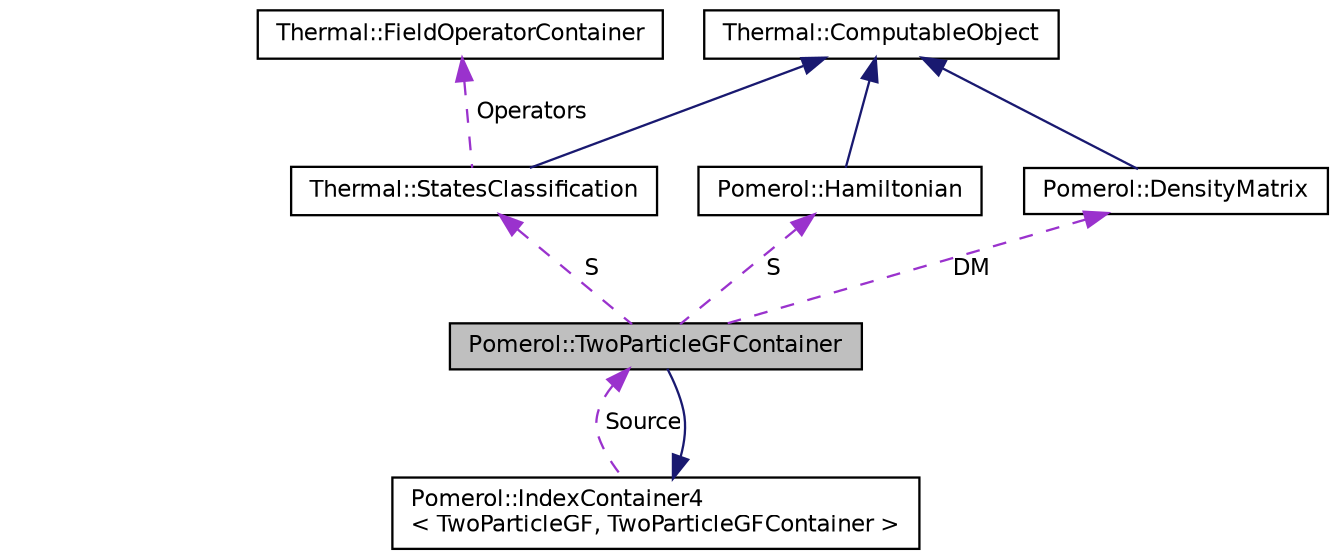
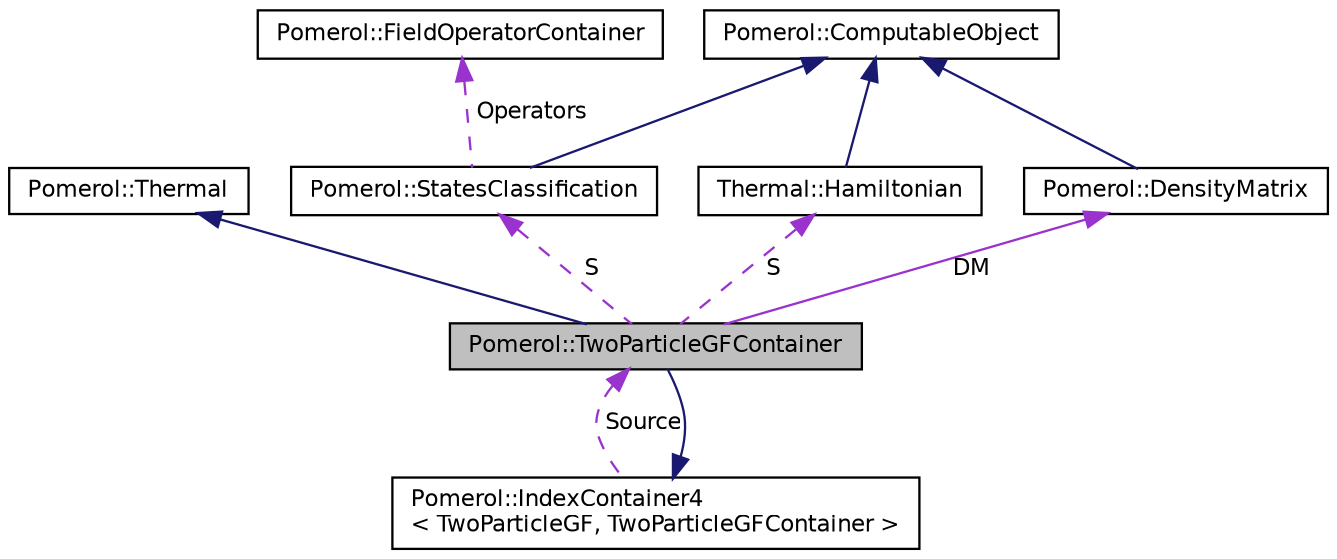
node "Thermal::FieldOperatorContainer": label "Thermal::FieldOperatorContainer" -> "Pomerol::FieldOperatorContainer"
node "Thermal::ComputableObject": label "Thermal::ComputableObject" -> "Pomerol::ComputableObject"
node "Pomerol::Thermal": added
node "Thermal::StatesClassification": label "Thermal::StatesClassification" -> "Pomerol::StatesClassification"
node "Pomerol::Hamiltonian": label "Pomerol::Hamiltonian" -> "Thermal::Hamiltonian"
edge "Pomerol::TwoParticleGFContainer" -> "Pomerol::DensityMatrix": style dashed -> solid
